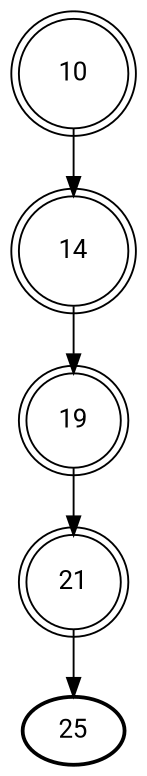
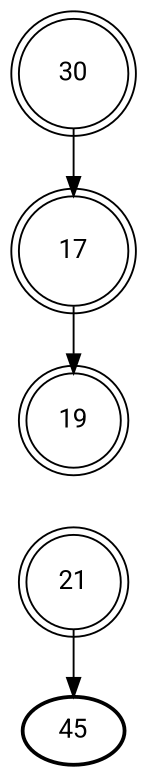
node "10": label "10" -> "30"
node "14": label "14" -> "17"
edge "19" -> "21": removed
node "25": label "25" -> "45"
